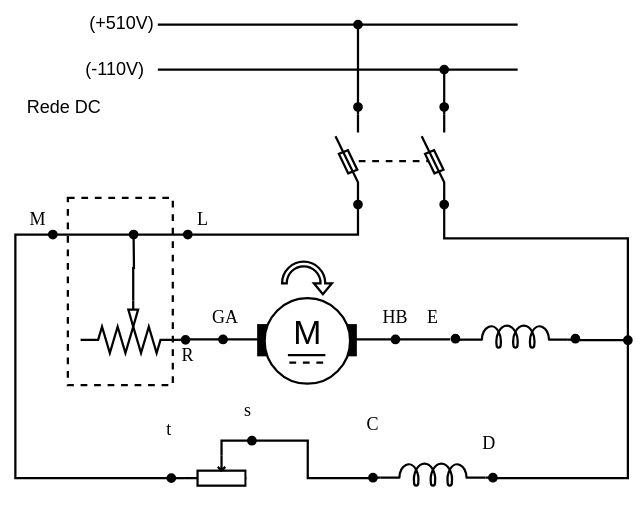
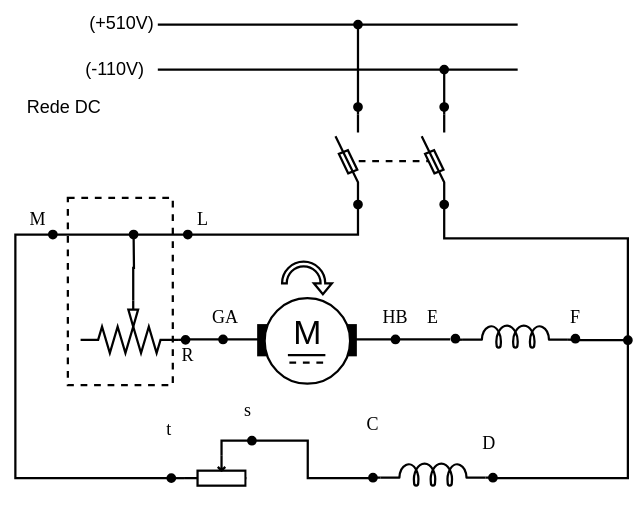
node "F": added
